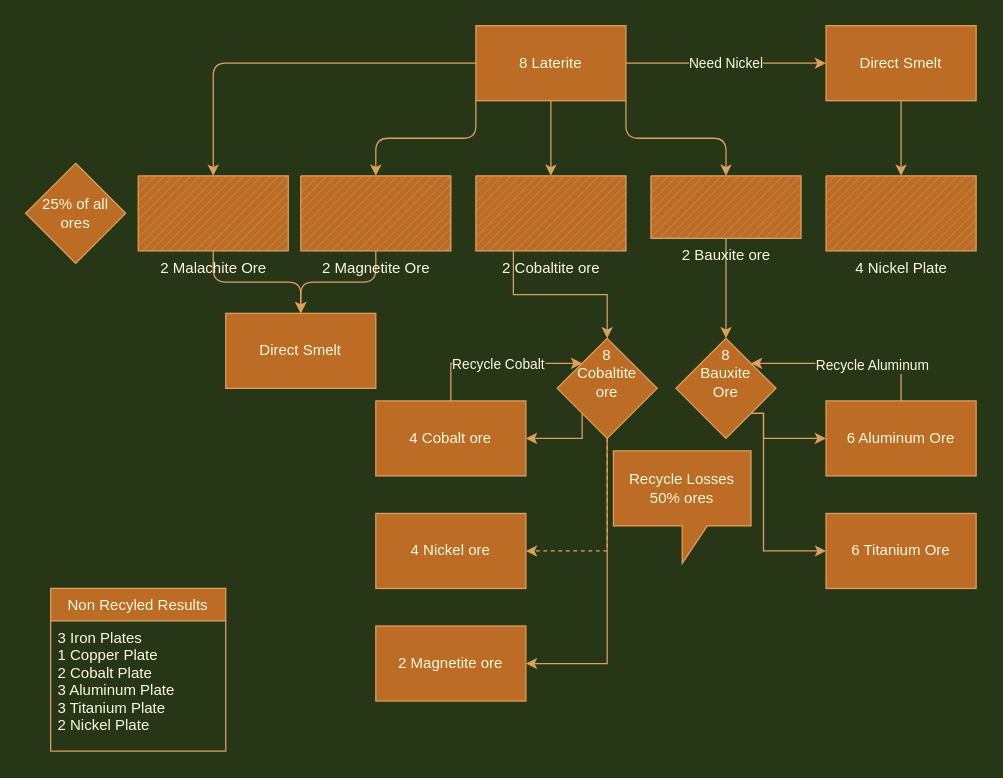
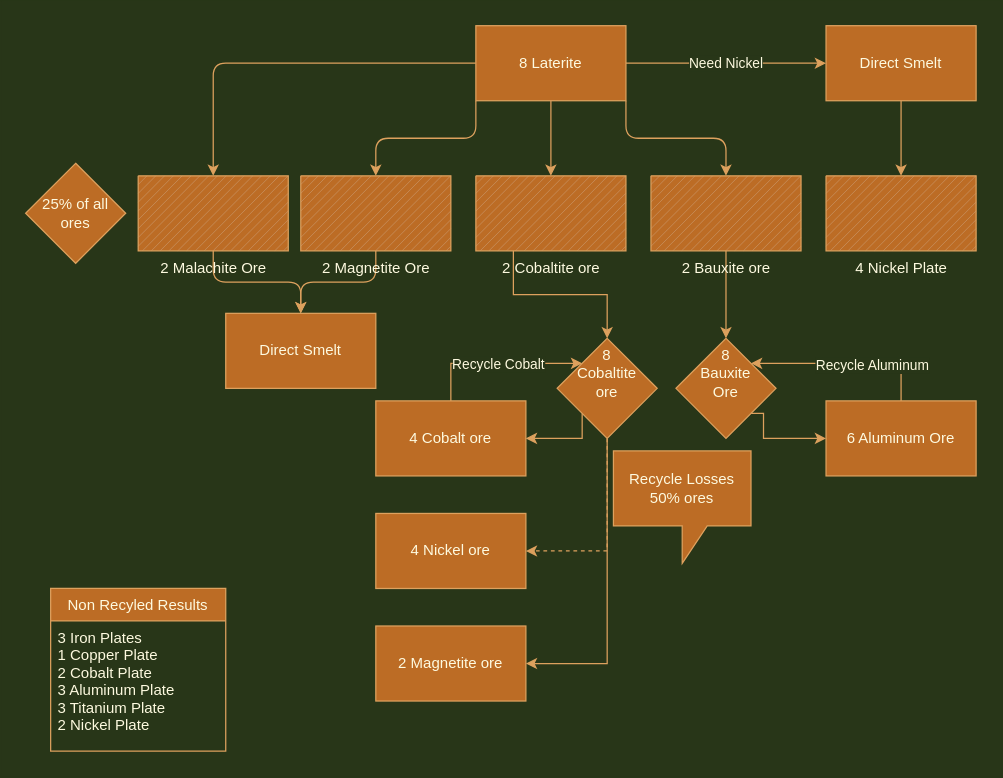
node "2 Bauxite ore": size 150x63 -> 150x75
edge "8 Bauxite Ore" -> "6 Titanium Ore": removed
node "6 Titanium Ore": removed
